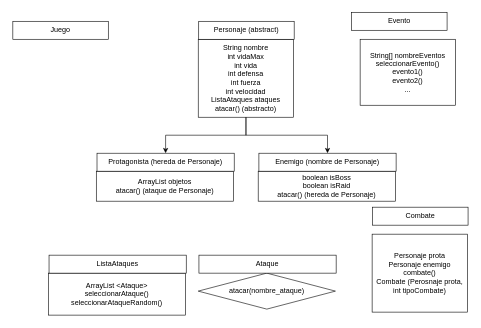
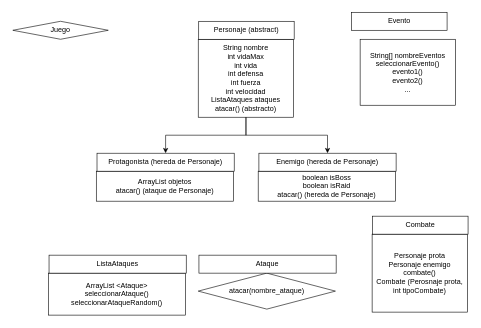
node "Juego": shape rectangle -> diamond
node "Enemigo (nombre de Personaje)": label "Enemigo (nombre de Personaje)" -> "Enemigo (hereda de Personaje)"
node "Combate": moved (421, 216) -> (421, 225)
